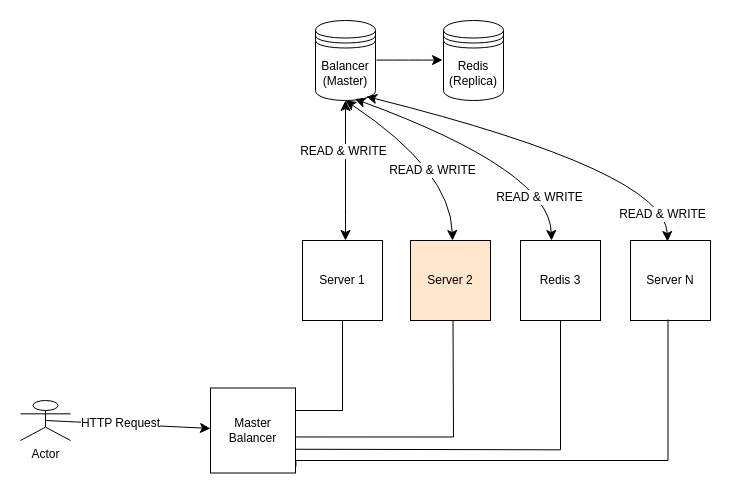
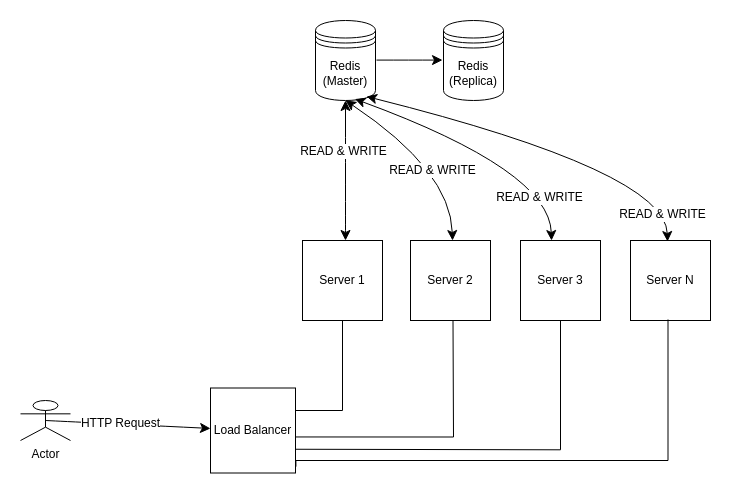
node "Balancer (Master)": label "Balancer (Master)" -> "Redis (Master)"
node "Server 2": fillcolor #ffe6cc -> #ffffff
node "Redis 3": label "Redis 3" -> "Server 3"
node "Master Balancer": label "Master Balancer" -> "Load Balancer"
